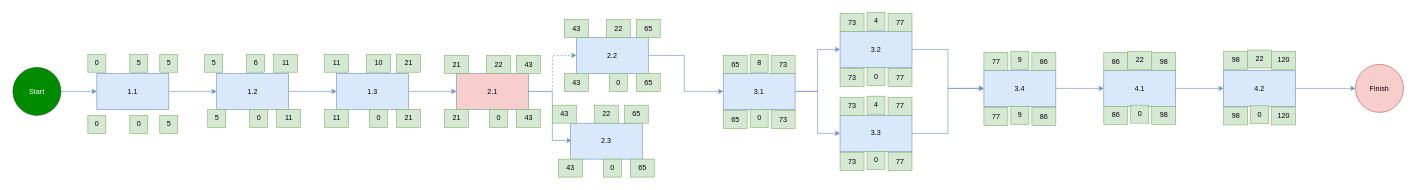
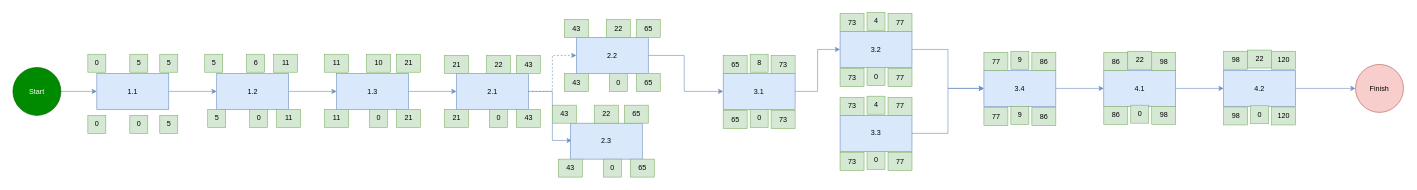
node "2.1": fillcolor #f8cecc -> #dae8fc
edge "3.1" -> "3.3": removed
